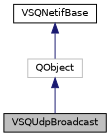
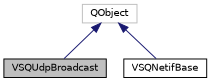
edge "QObject" -> "VSQNetifBase": reversed
